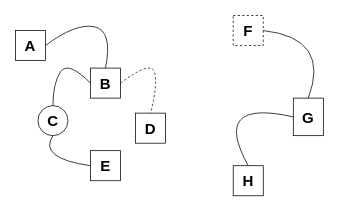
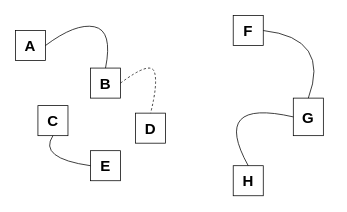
node "F": style dashed -> solid
edge "B" -- "C": removed
node "C": shape ellipse -> rectangle
